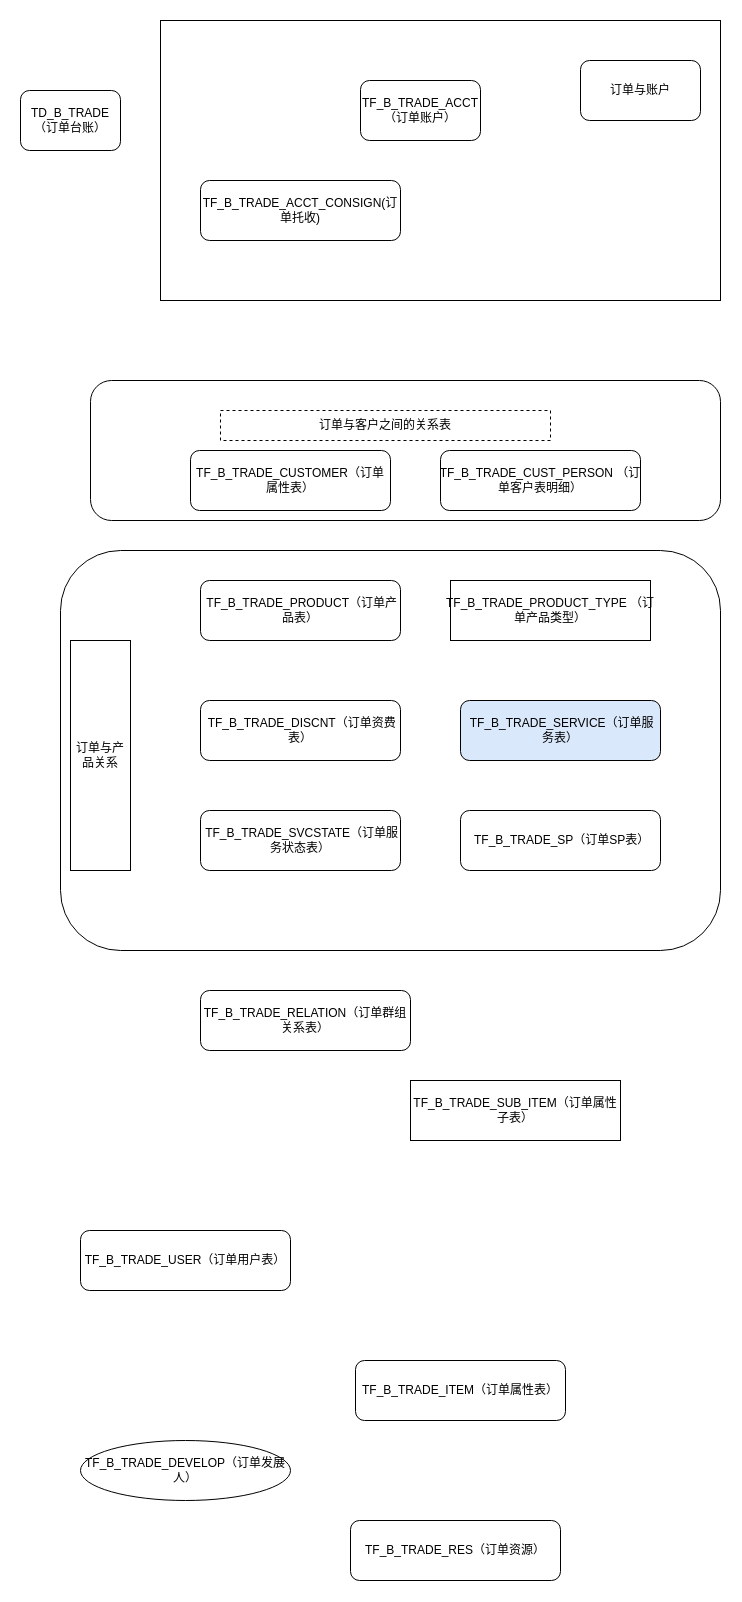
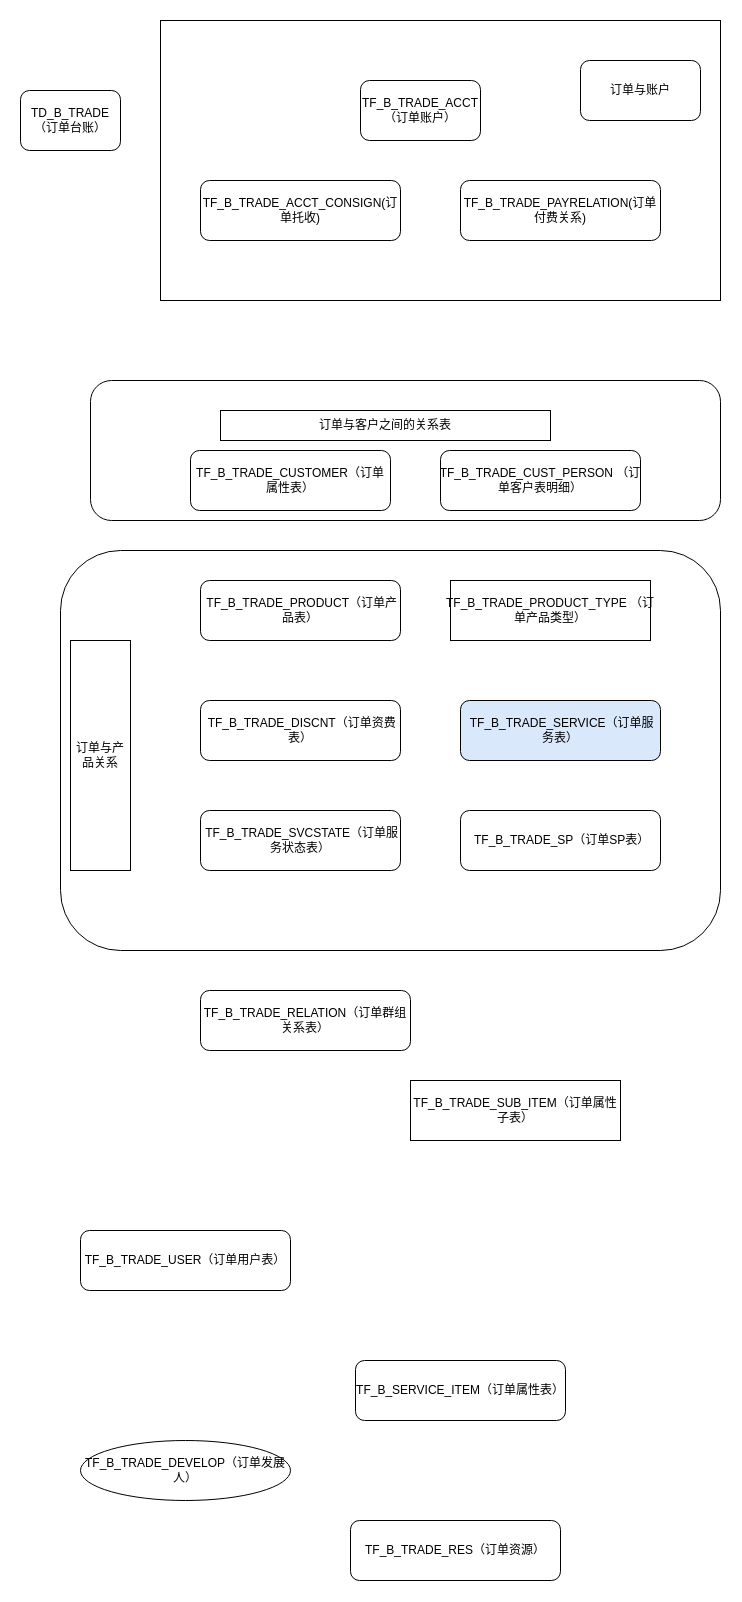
node "TF_B_TRADE_PAYRELATION(订单付费关系)": added
node "订单与客户之间的关系表": style dashed -> solid
node "TF_B_TRADE_ITEM（订单属性表）": label "TF_B_TRADE_ITEM（订单属性表）" -> "TF_B_SERVICE_ITEM（订单属性表）"
